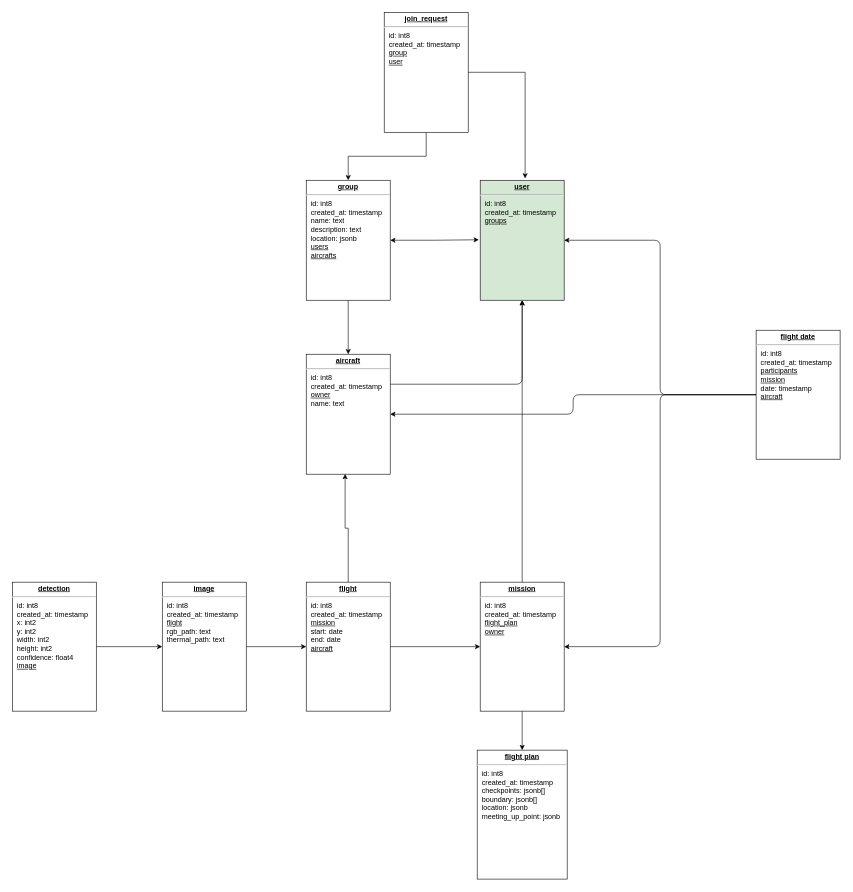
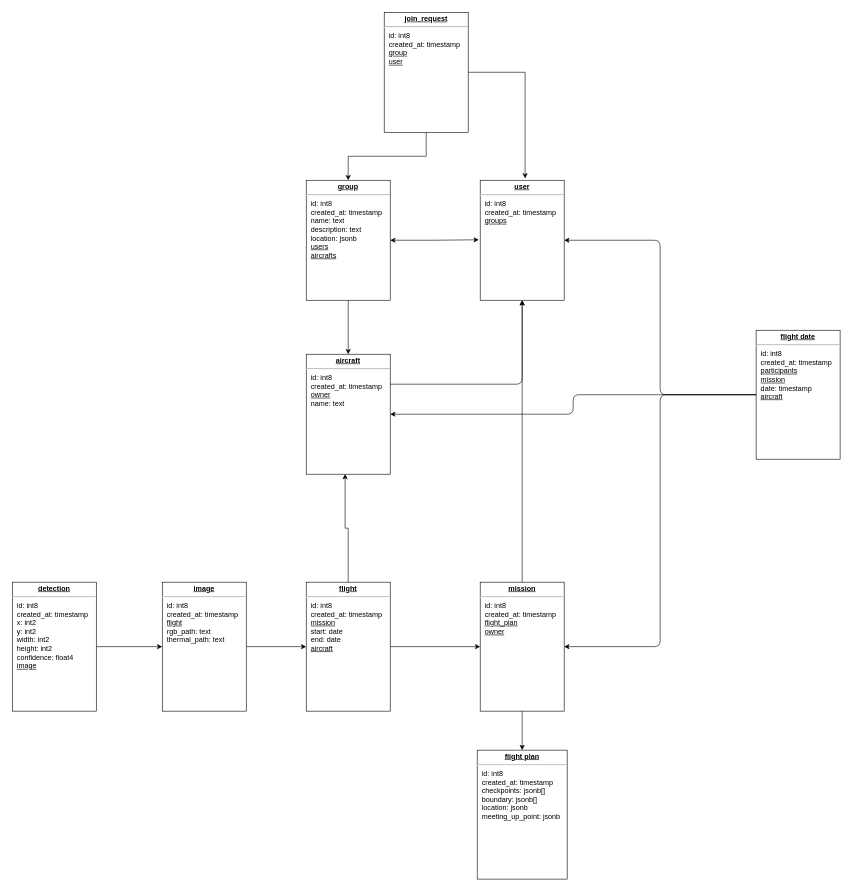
node "user id: int8 created_at: timestamp groups": fillcolor #d5e8d4 -> #ffffff
